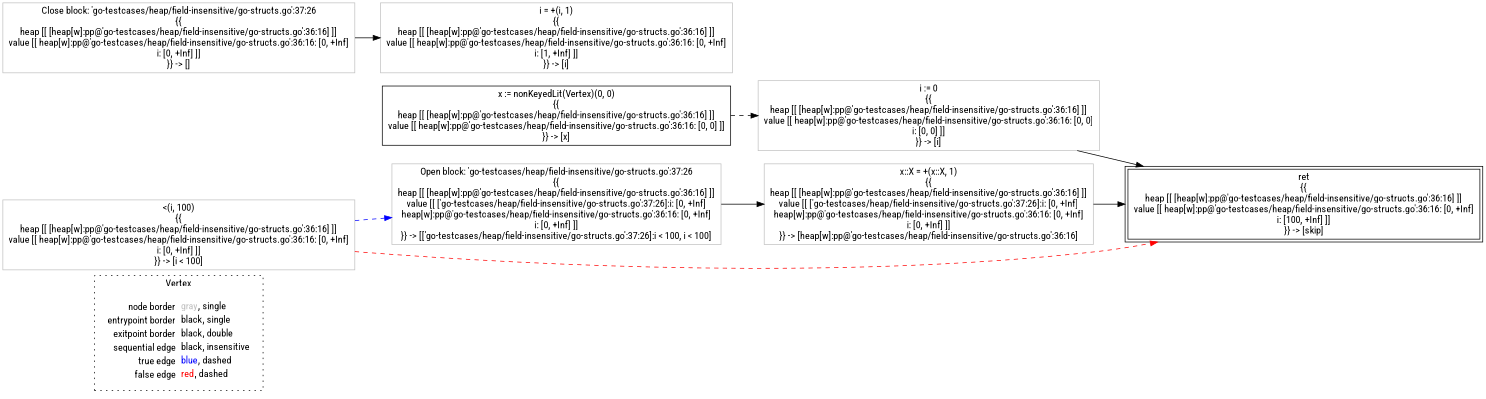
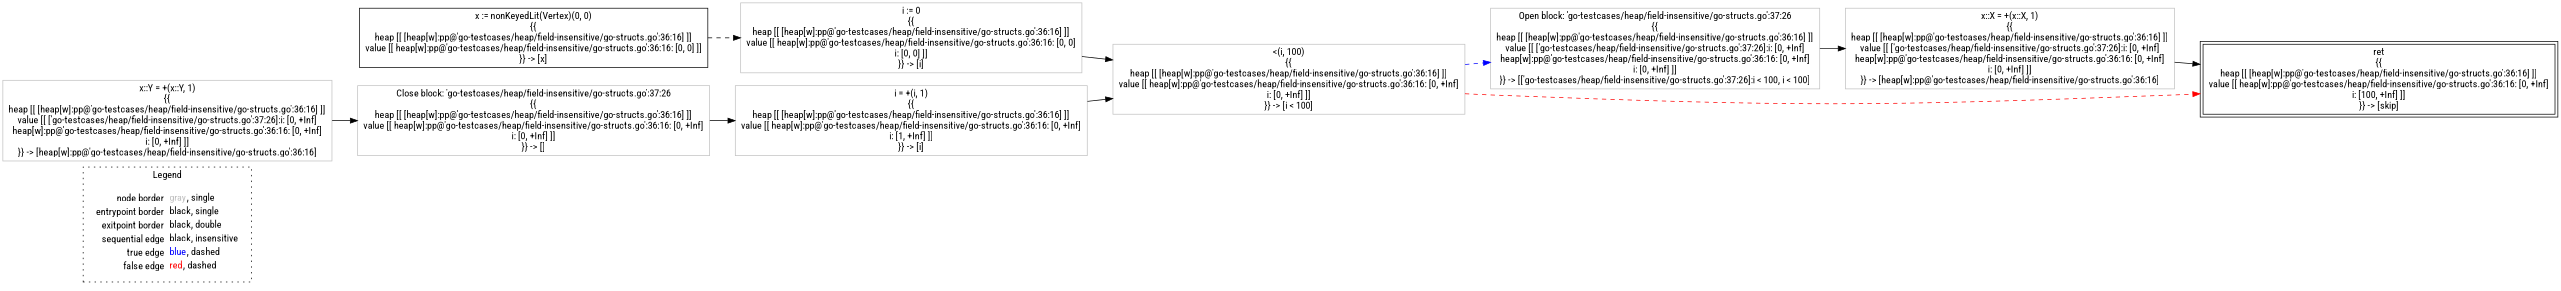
edge "i = +(i, 1)" -> "<(i, 100)": added
node "x::Y = +(x::Y, 1)": added
edge "i := 0" -> "ret": now "i := 0" -> "<(i, 100)"
cluster "Vertex": label "Vertex" -> "Legend"
